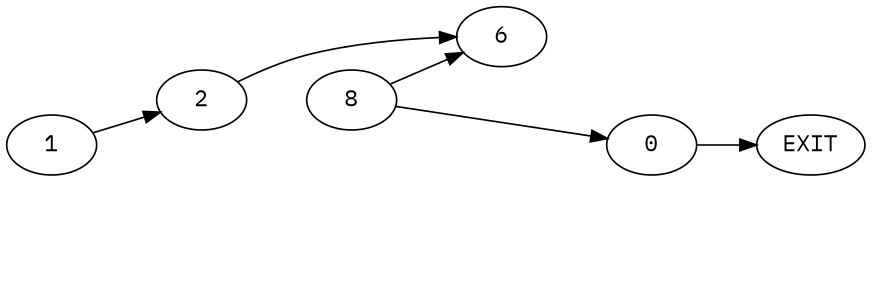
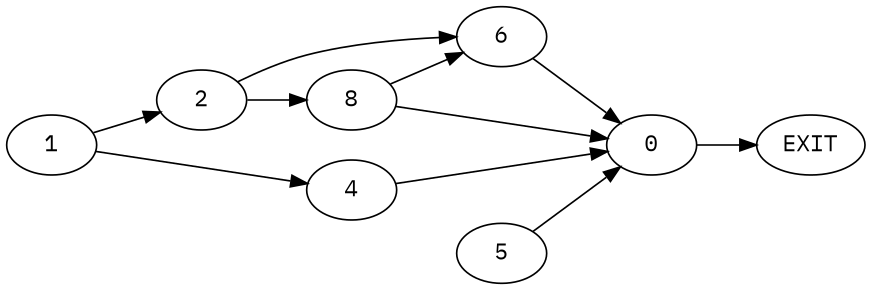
edge "6" -> "0": added
edge "2" -> "8": added
node "4": added
node "5": added
